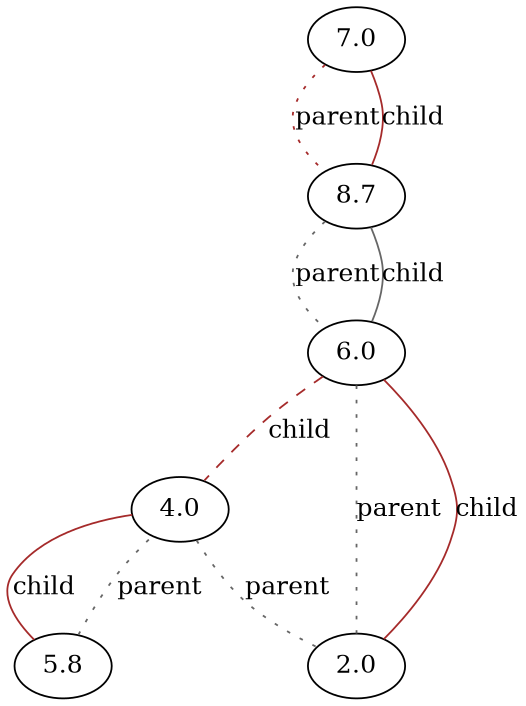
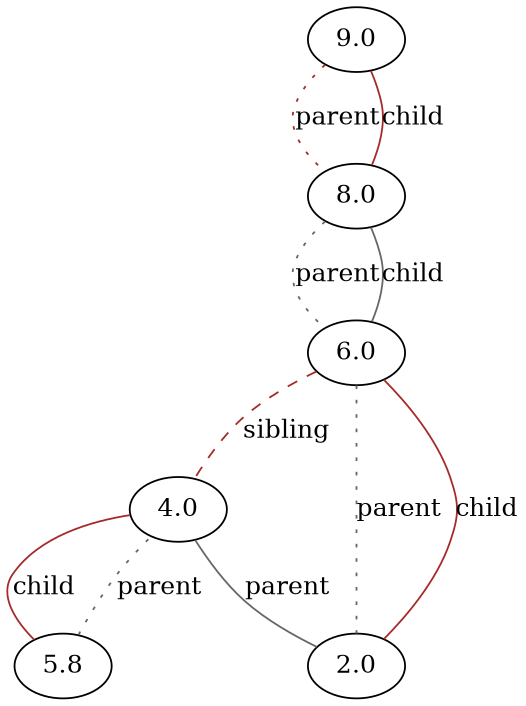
node "7.0": label "7.0" -> "9.0"
node "8.7": label "8.7" -> "8.0"
edge "6.0" -- "4.0": label "child" -> "sibling"
edge "4.0" -- "2.0": style dotted -> solid
